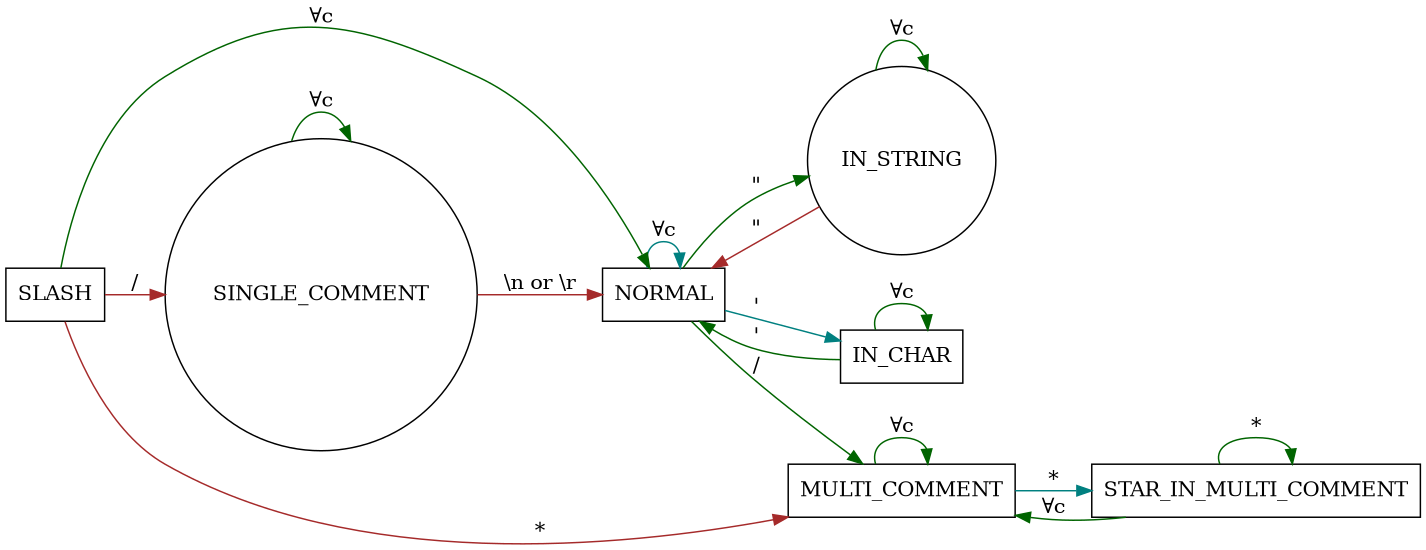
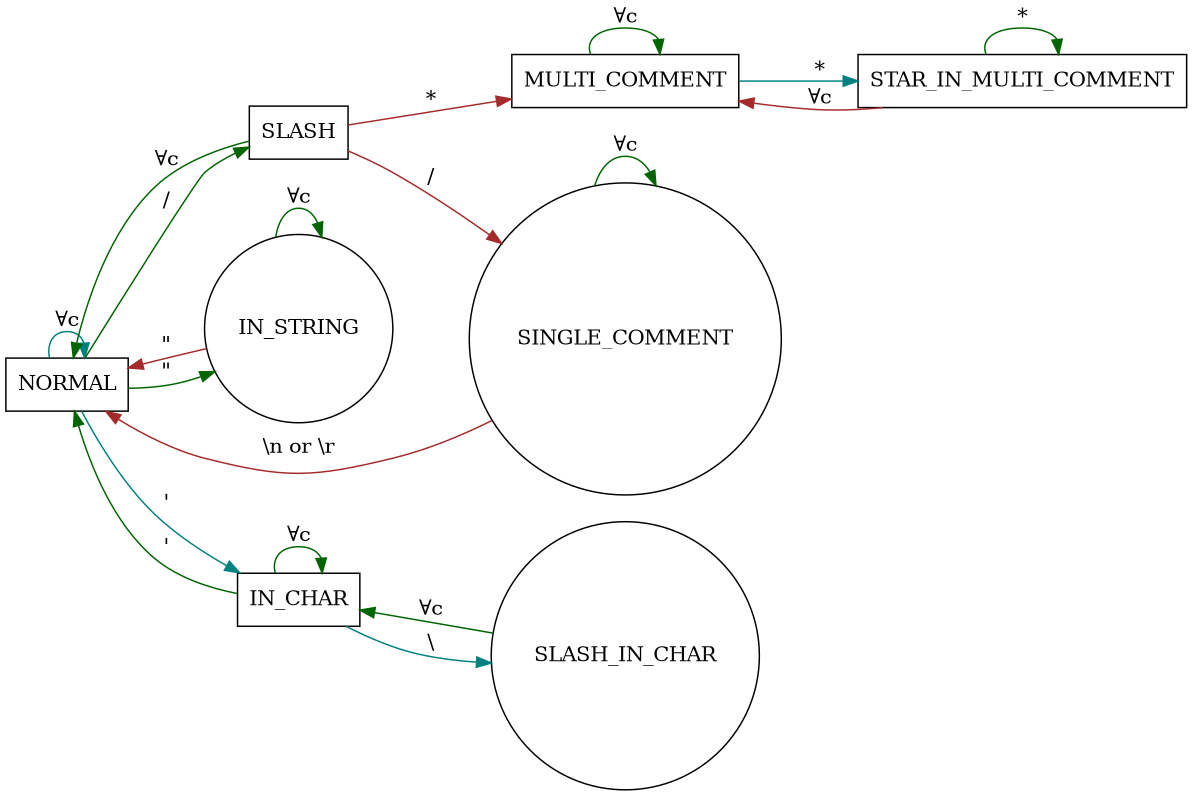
edge "NORMAL" -> "MULTI_COMMENT": now "NORMAL" -> "SLASH"
edge "STAR_IN_MULTI_COMMENT" -> "MULTI_COMMENT": color darkgreen -> brown
node "SLASH_IN_CHAR": added
